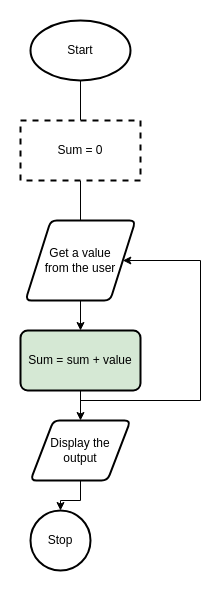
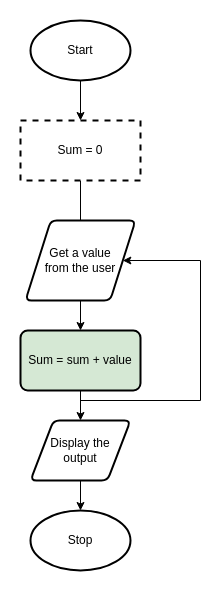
edge "Start" -- "Sum = 0": arrowhead none -> classic
node "Stop": size 60x60 -> 100x60
